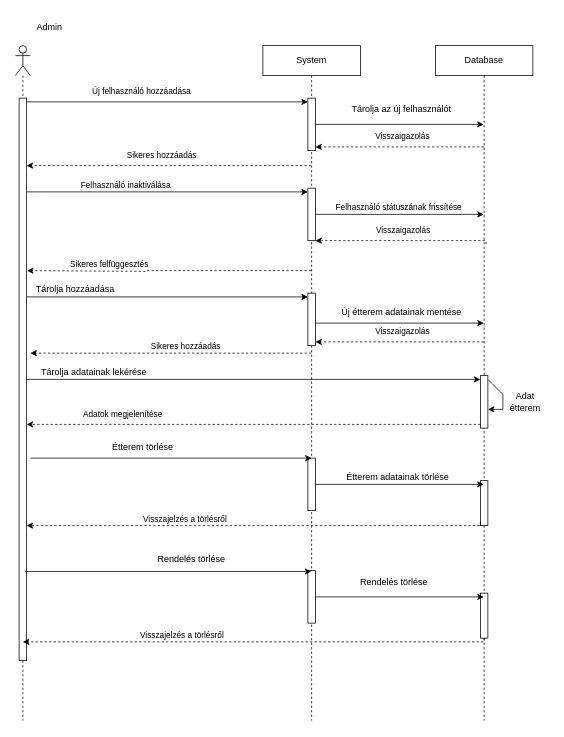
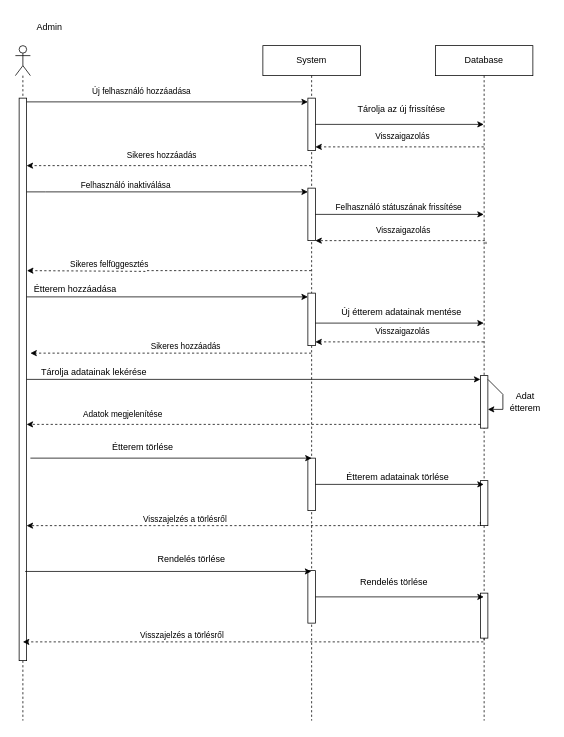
node "Tárolja az új felhasználót": label "Tárolja az új felhasználót" -> "Tárolja az új frissítése"
node "Tárolja hozzáadása": label "Tárolja hozzáadása" -> "Étterem hozzáadása"
